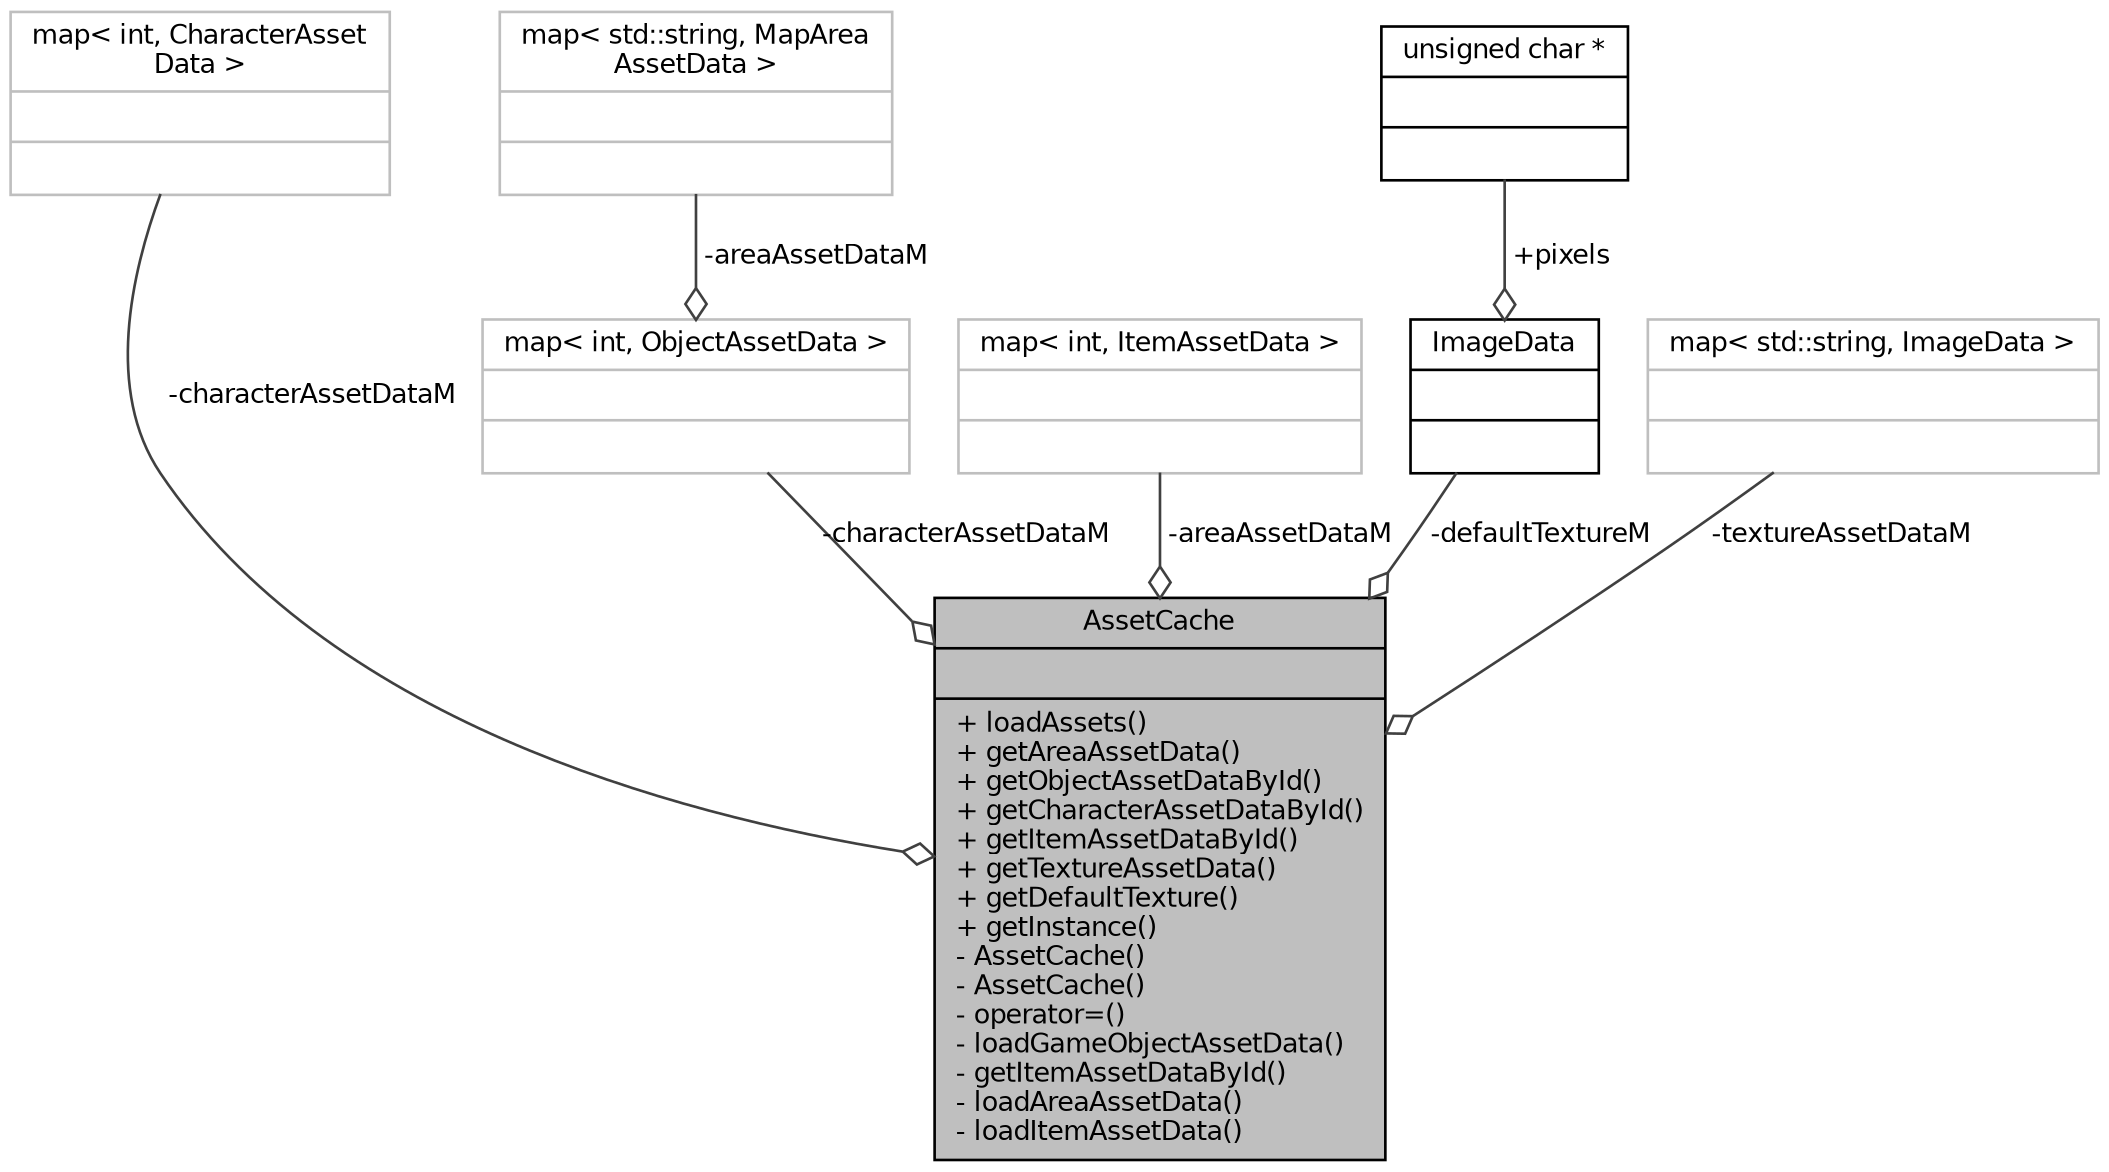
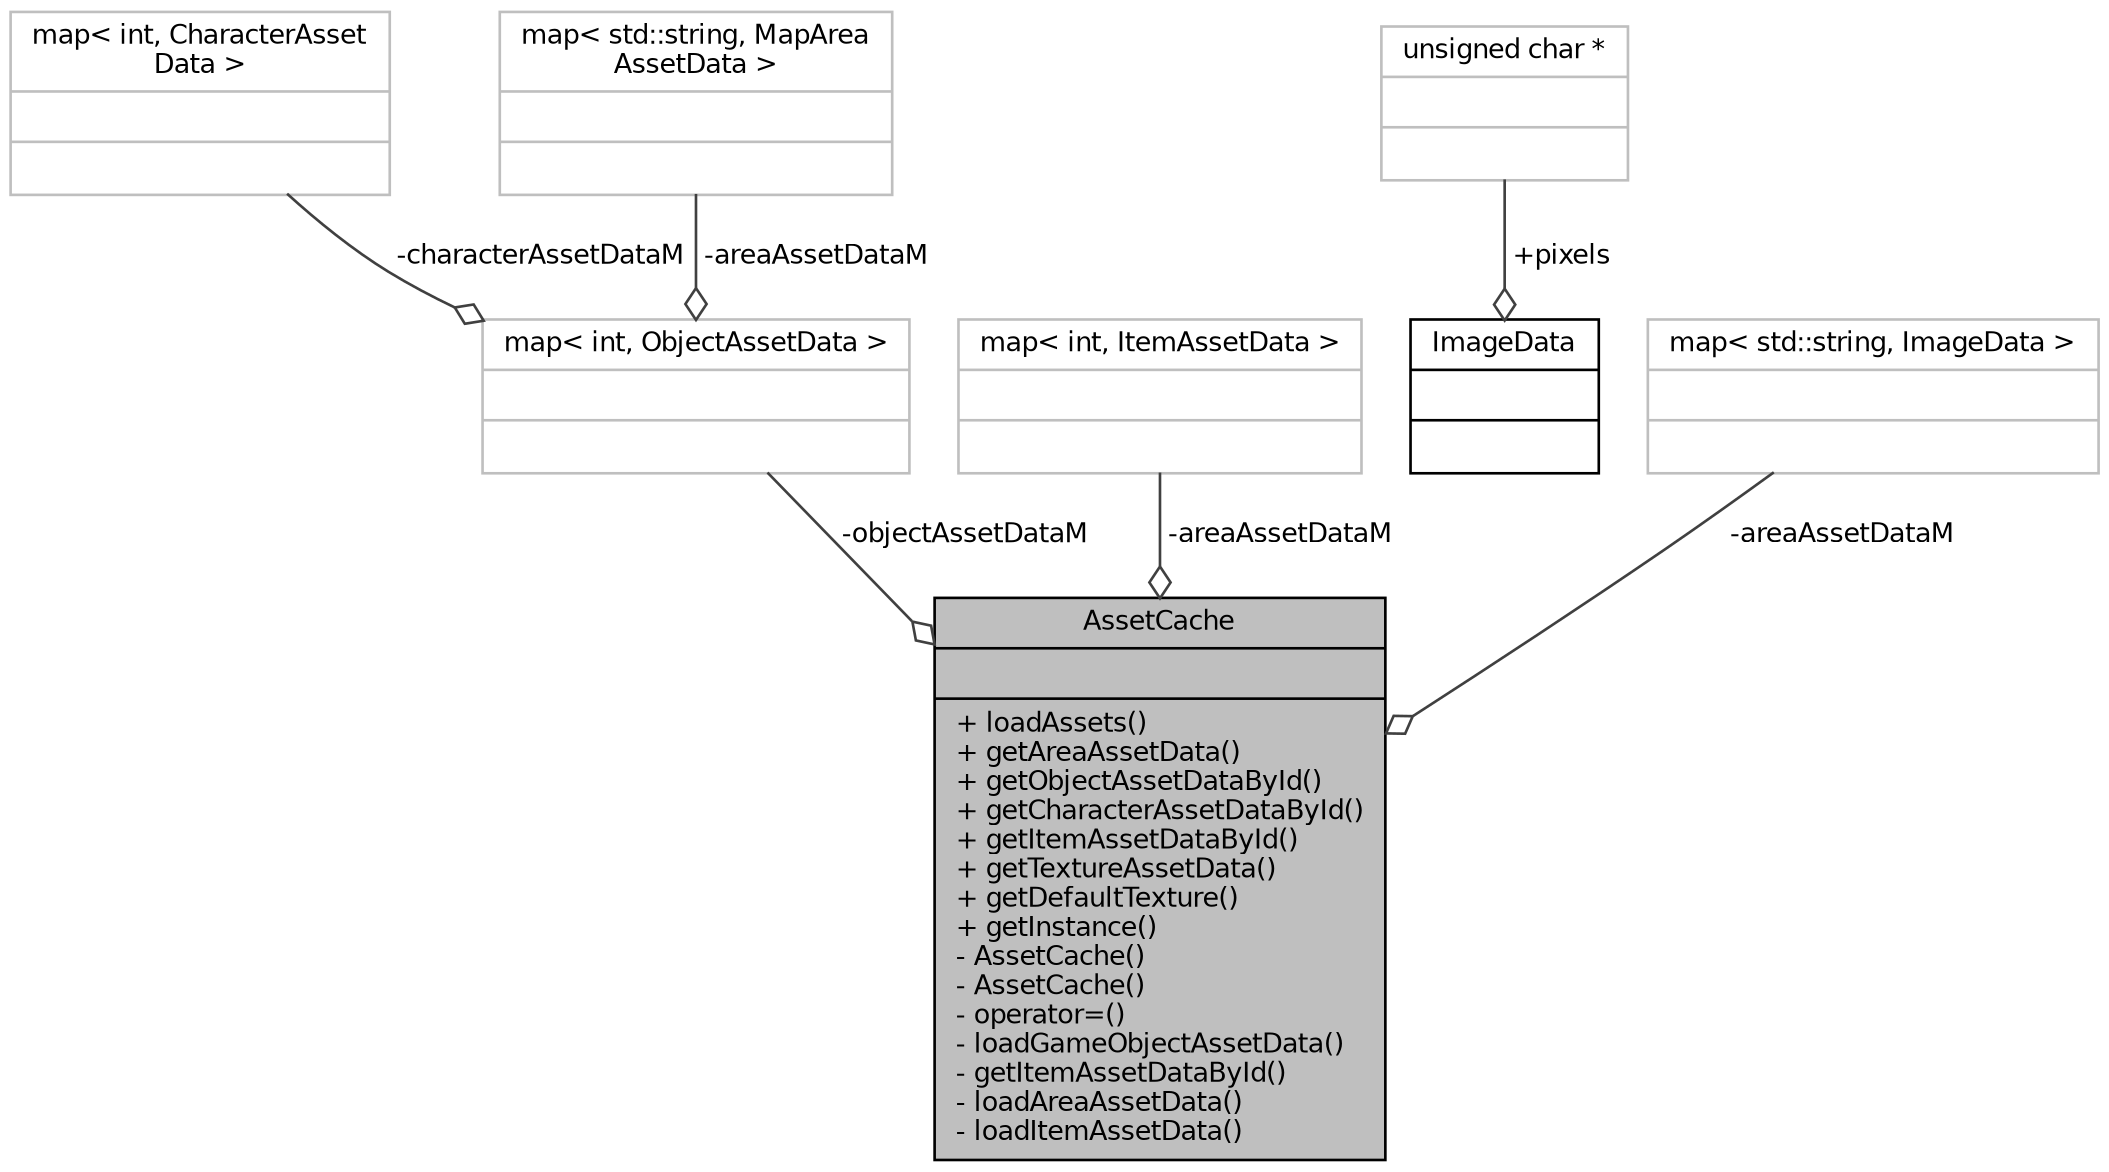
node "unsigned char *": color black -> grey75
edge "ImageData" -> "AssetCache": removed, label "-defaultTextureM"
edge "map< int, ObjectAssetData >" -> "AssetCache": label " -characterAssetDataM" -> " -objectAssetDataM"
edge "map< std::string, ImageData >" -> "AssetCache": label " -textureAssetDataM" -> " -areaAssetDataM"
edge "map< int, CharacterAsset" -> "AssetCache": now "map< int, CharacterAsset" -> "map< int, ObjectAssetData >"
